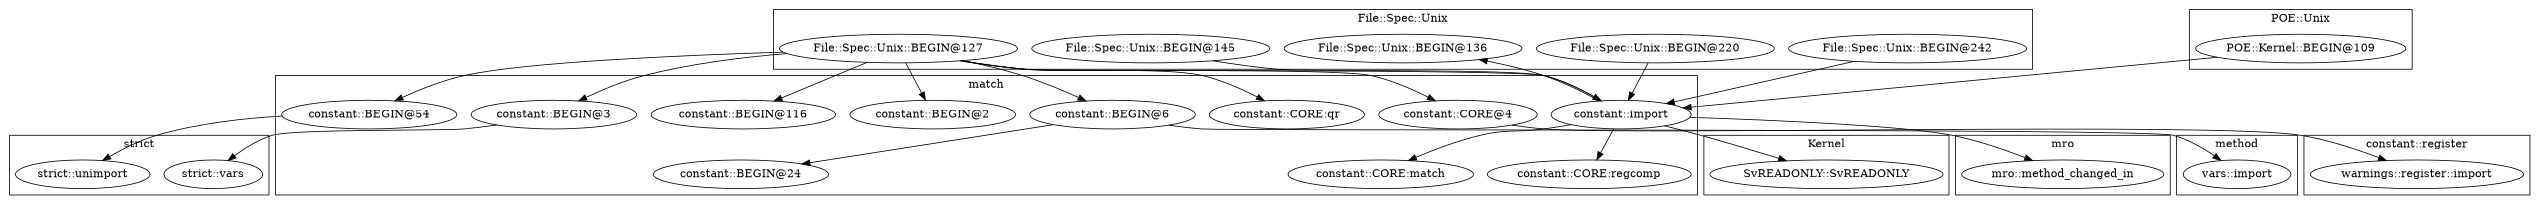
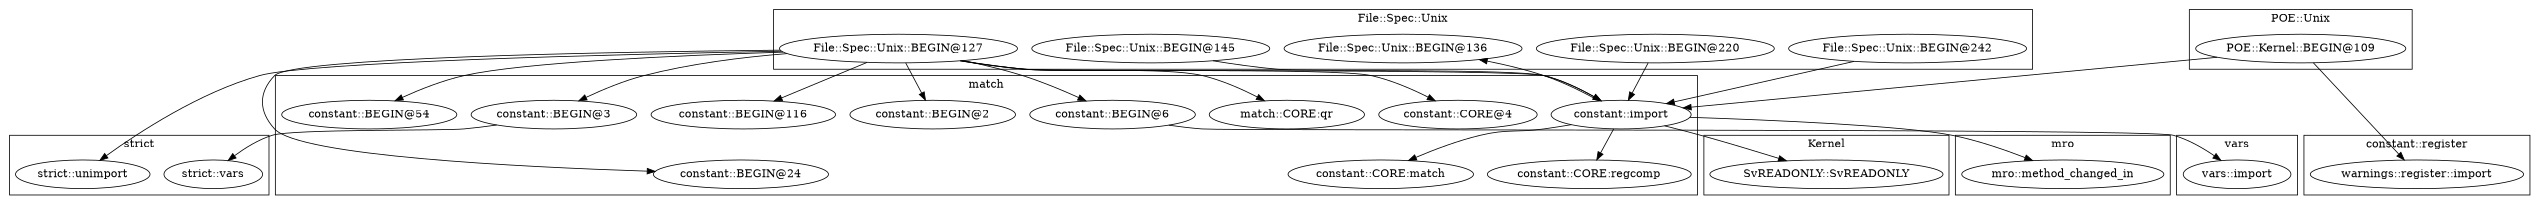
node "constant::CORE:qr": label "constant::CORE:qr" -> "match::CORE:qr"
edge "constant::BEGIN@54" -> "strict::unimport": now "File::Spec::Unix::BEGIN@127" -> "strict::unimport"
edge "constant::CORE@4" -> "warnings::register::import": now "POE::Kernel::BEGIN@109" -> "warnings::register::import"
edge "constant::BEGIN@6" -> "constant::BEGIN@24": now "File::Spec::Unix::BEGIN@127" -> "constant::BEGIN@24"
cluster "method": label "method" -> "vars"
